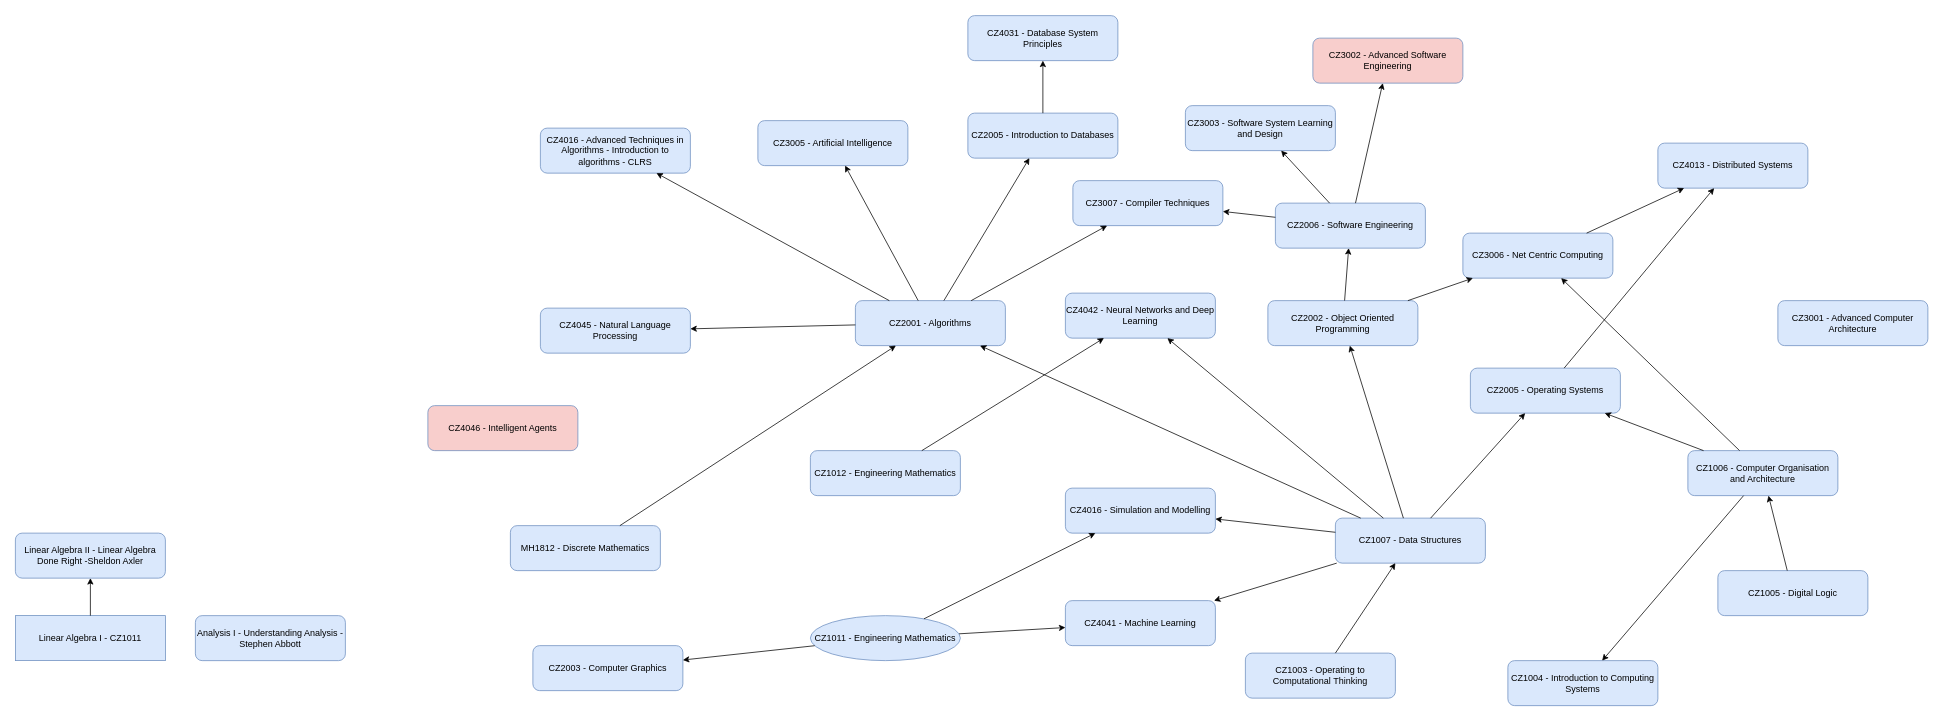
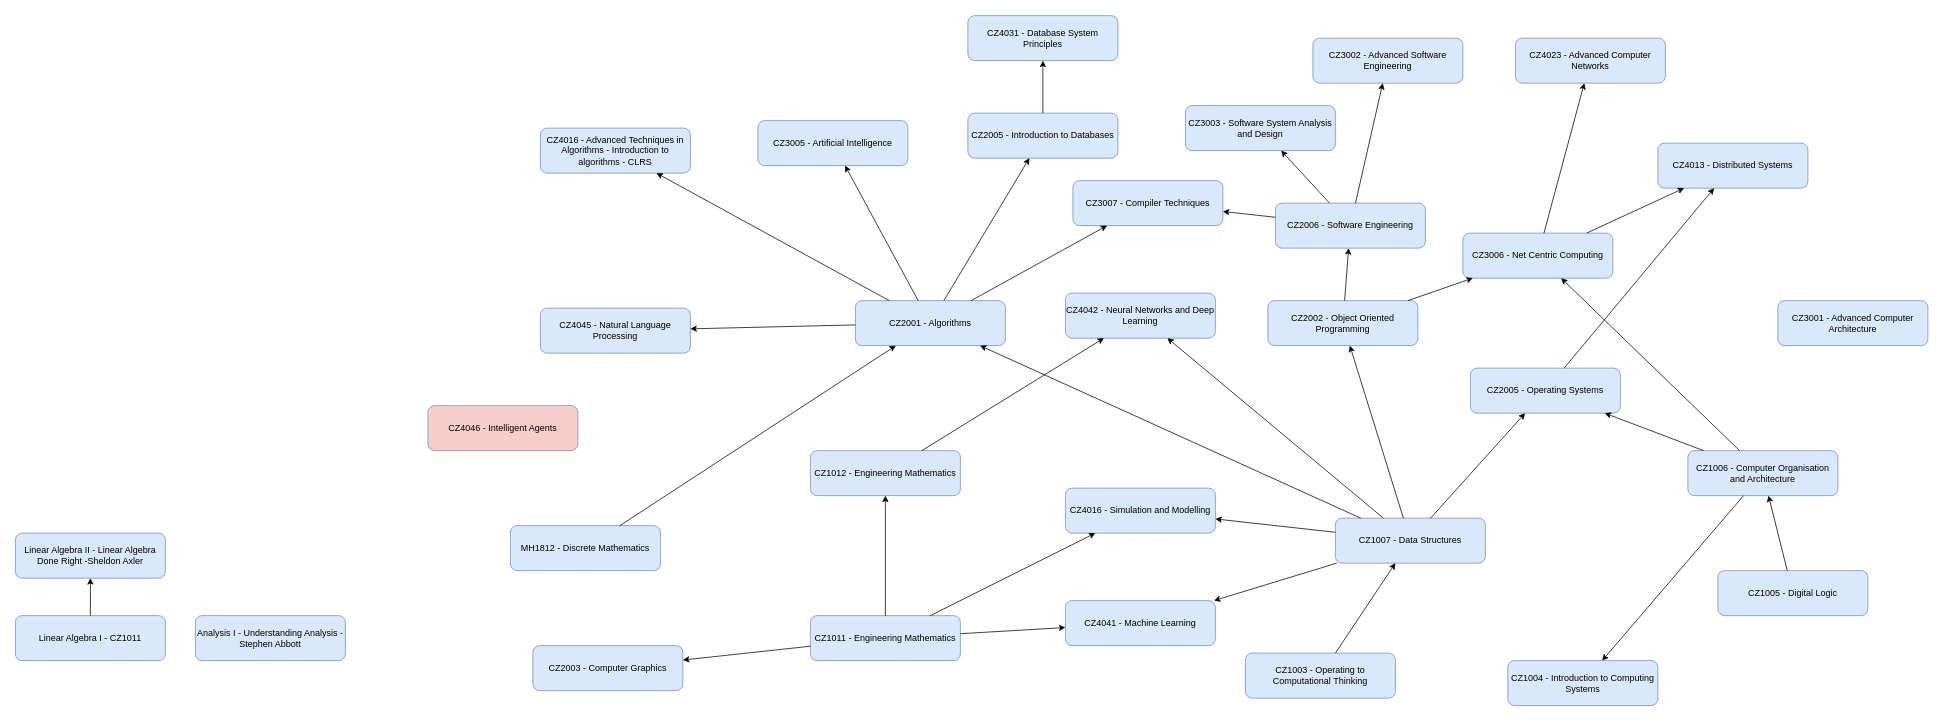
node "CZ3002 - Advanced Software Engineering": fillcolor #f8cecc -> #dae8fc
node "CZ4023 - Advanced Computer Networks": added
node "CZ3003 - Software System Learning and Design": label "CZ3003 - Software System Learning and Design" -> "CZ3003 - Software System Analysis and Design"
edge "CZ3006 - Net Centric Computing" -> "CZ4023 - Advanced Computer Networks": added
edge "CZ1011 - Engineering Mathematics" -> "CZ1012 - Engineering Mathematics": added
node "Linear Algebra I - CZ1011": shape rectangle -> rounded rectangle
node "CZ1011 - Engineering Mathematics": shape ellipse -> rounded rectangle
